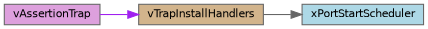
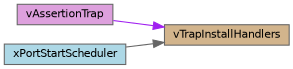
edge "vTrapInstallHandlers" -> "xPortStartScheduler": reversed
